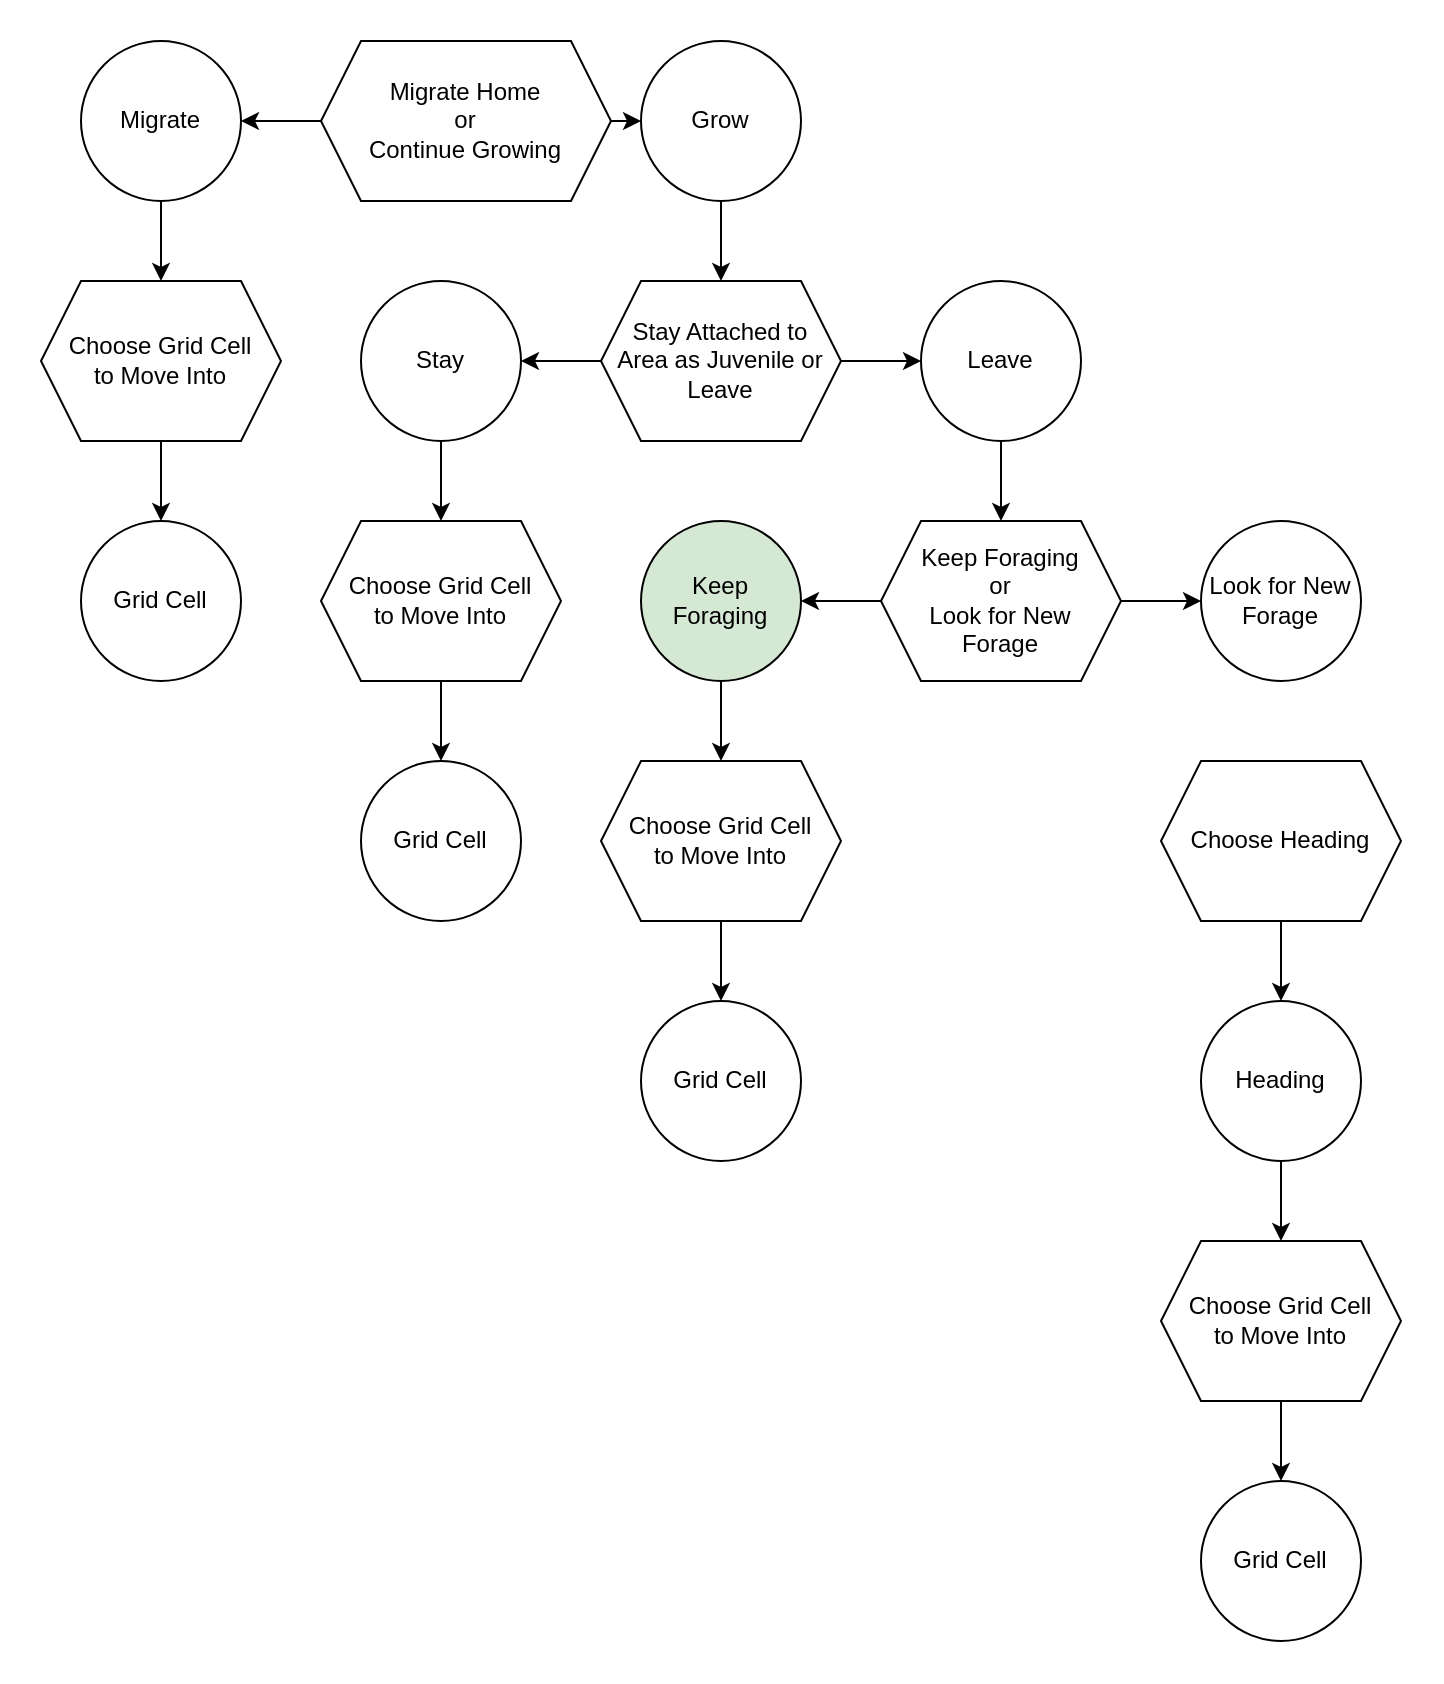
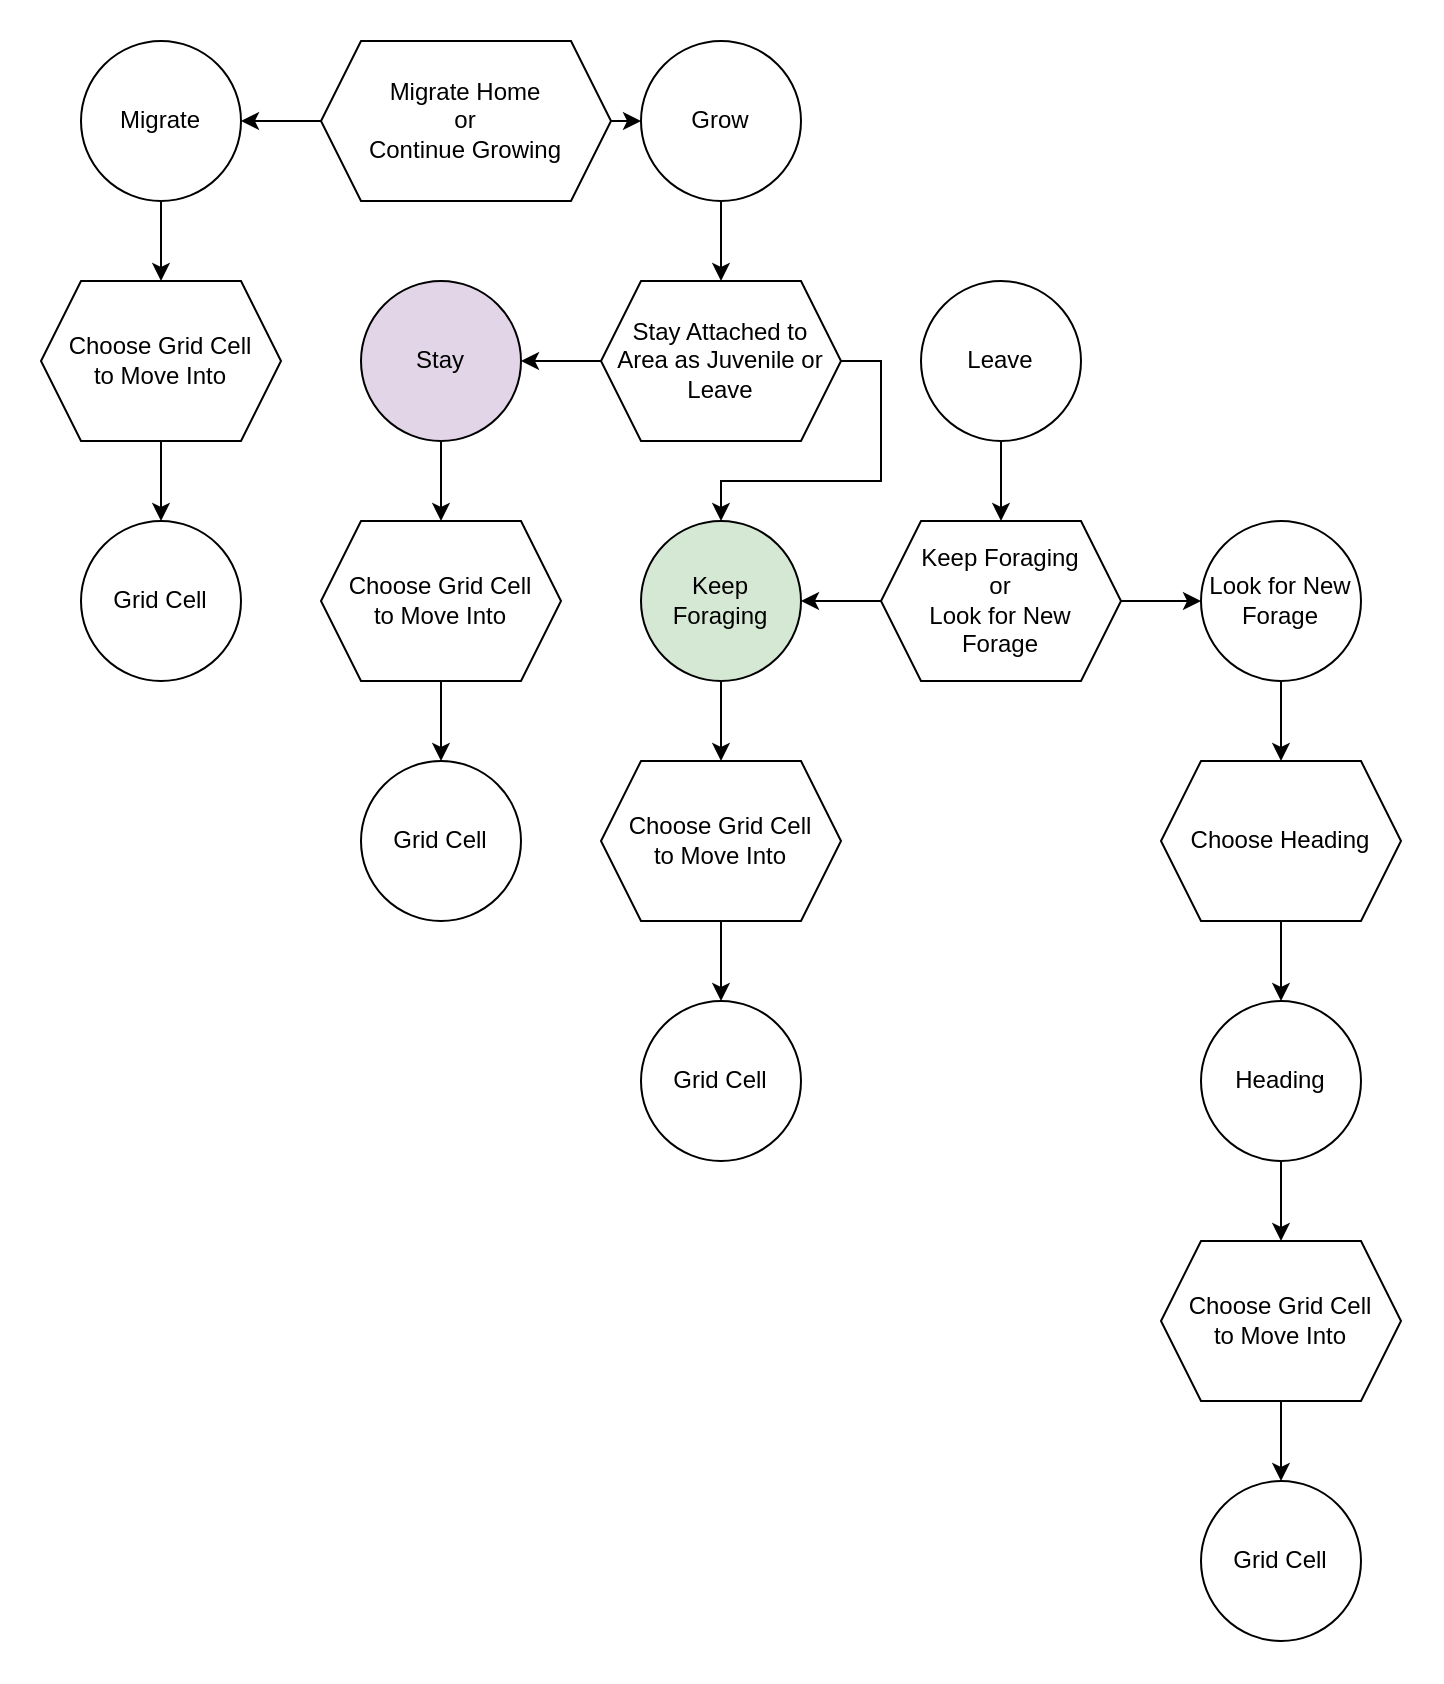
node "Stay": fillcolor #ffffff -> #e1d5e7
edge "Stay Attached to Area as Juvenile or Leave" -> "Leave": now "Stay Attached to Area as Juvenile or Leave" -> "Keep Foraging"
edge "Look for New Forage" -> "Choose Heading": added
